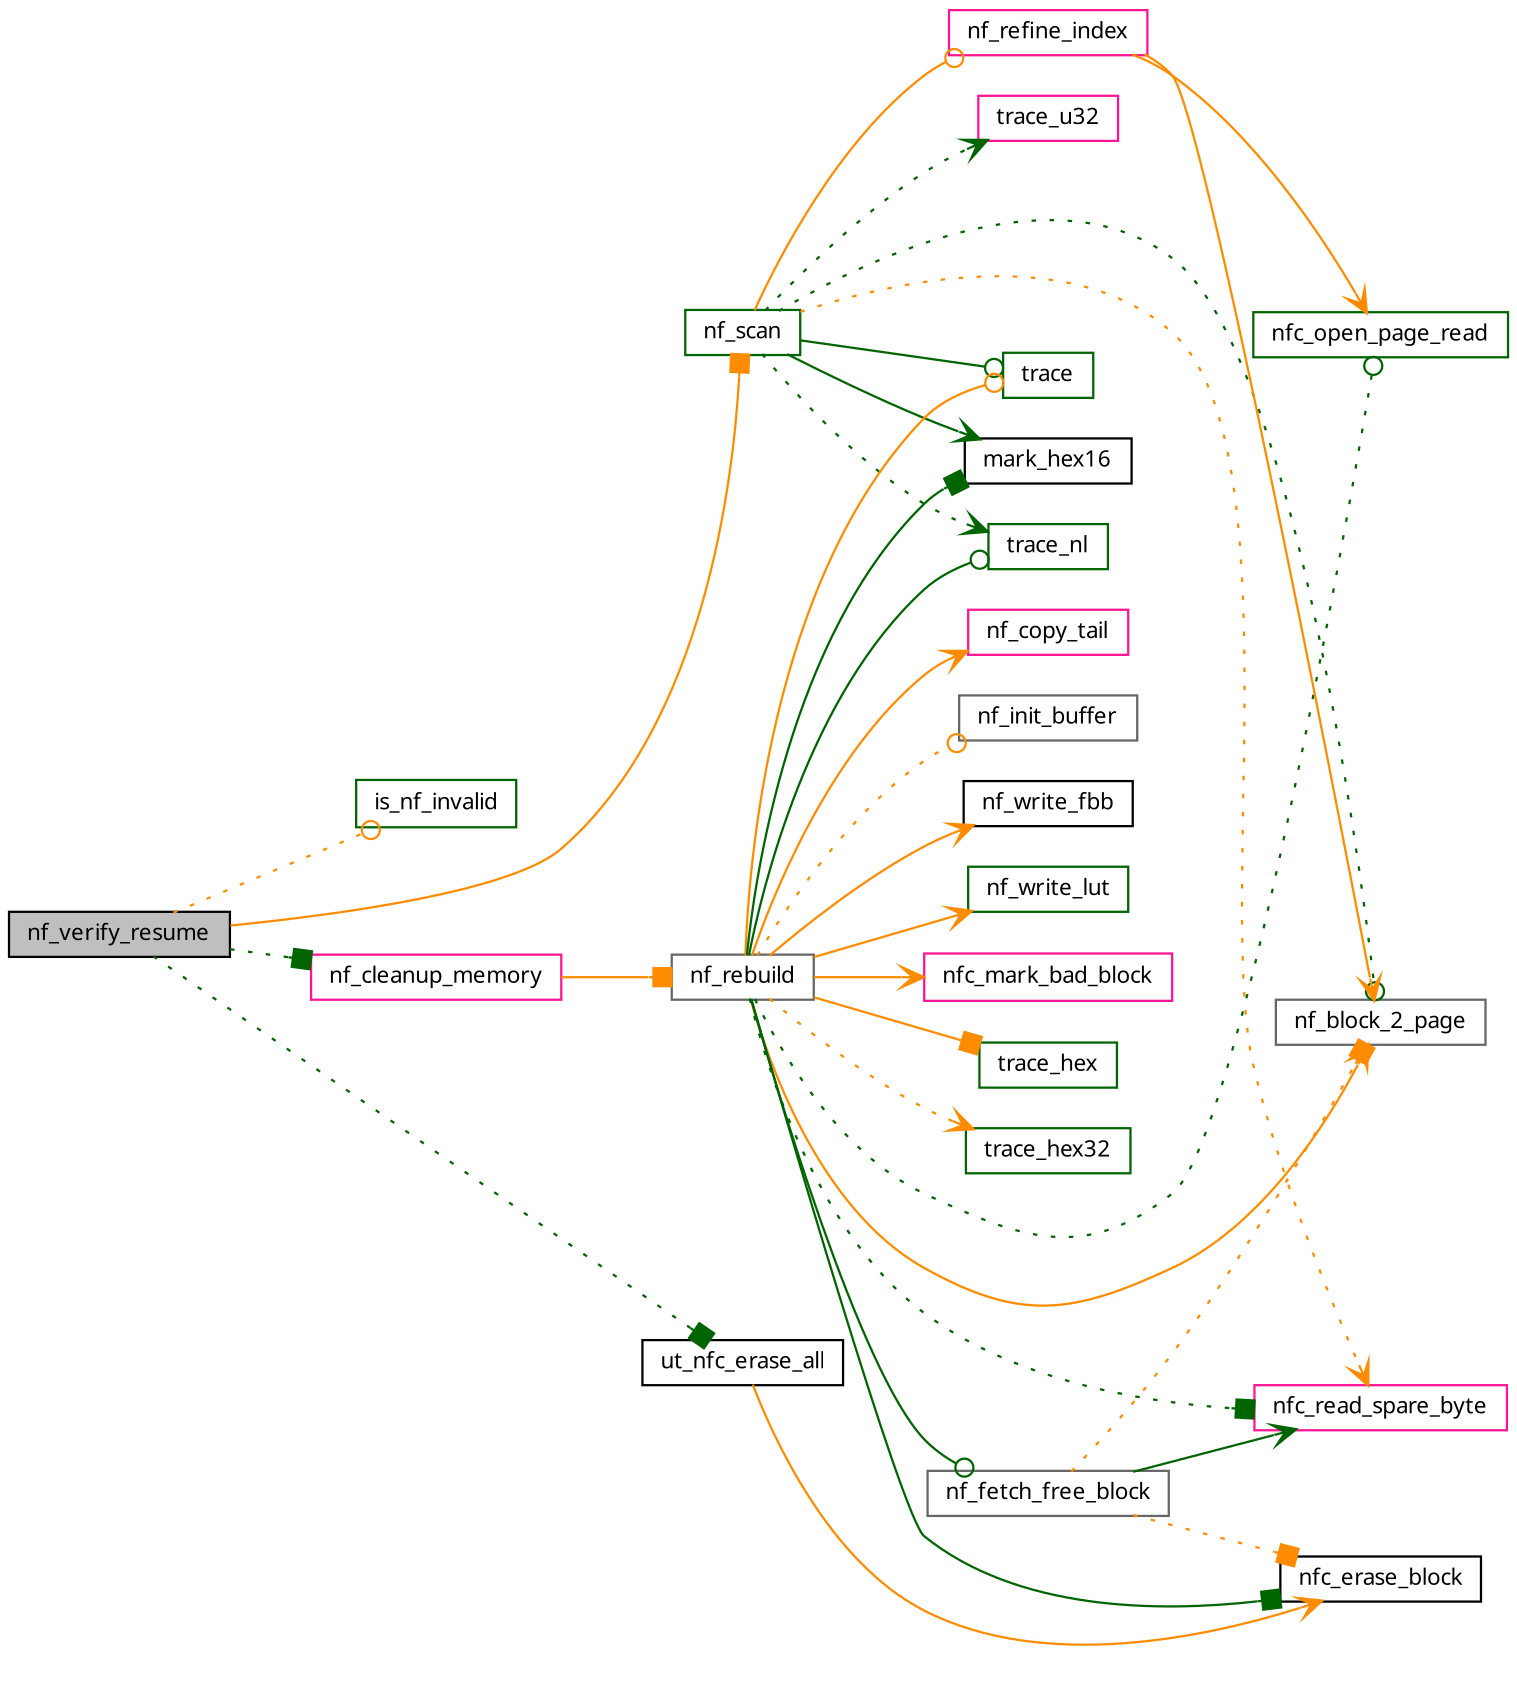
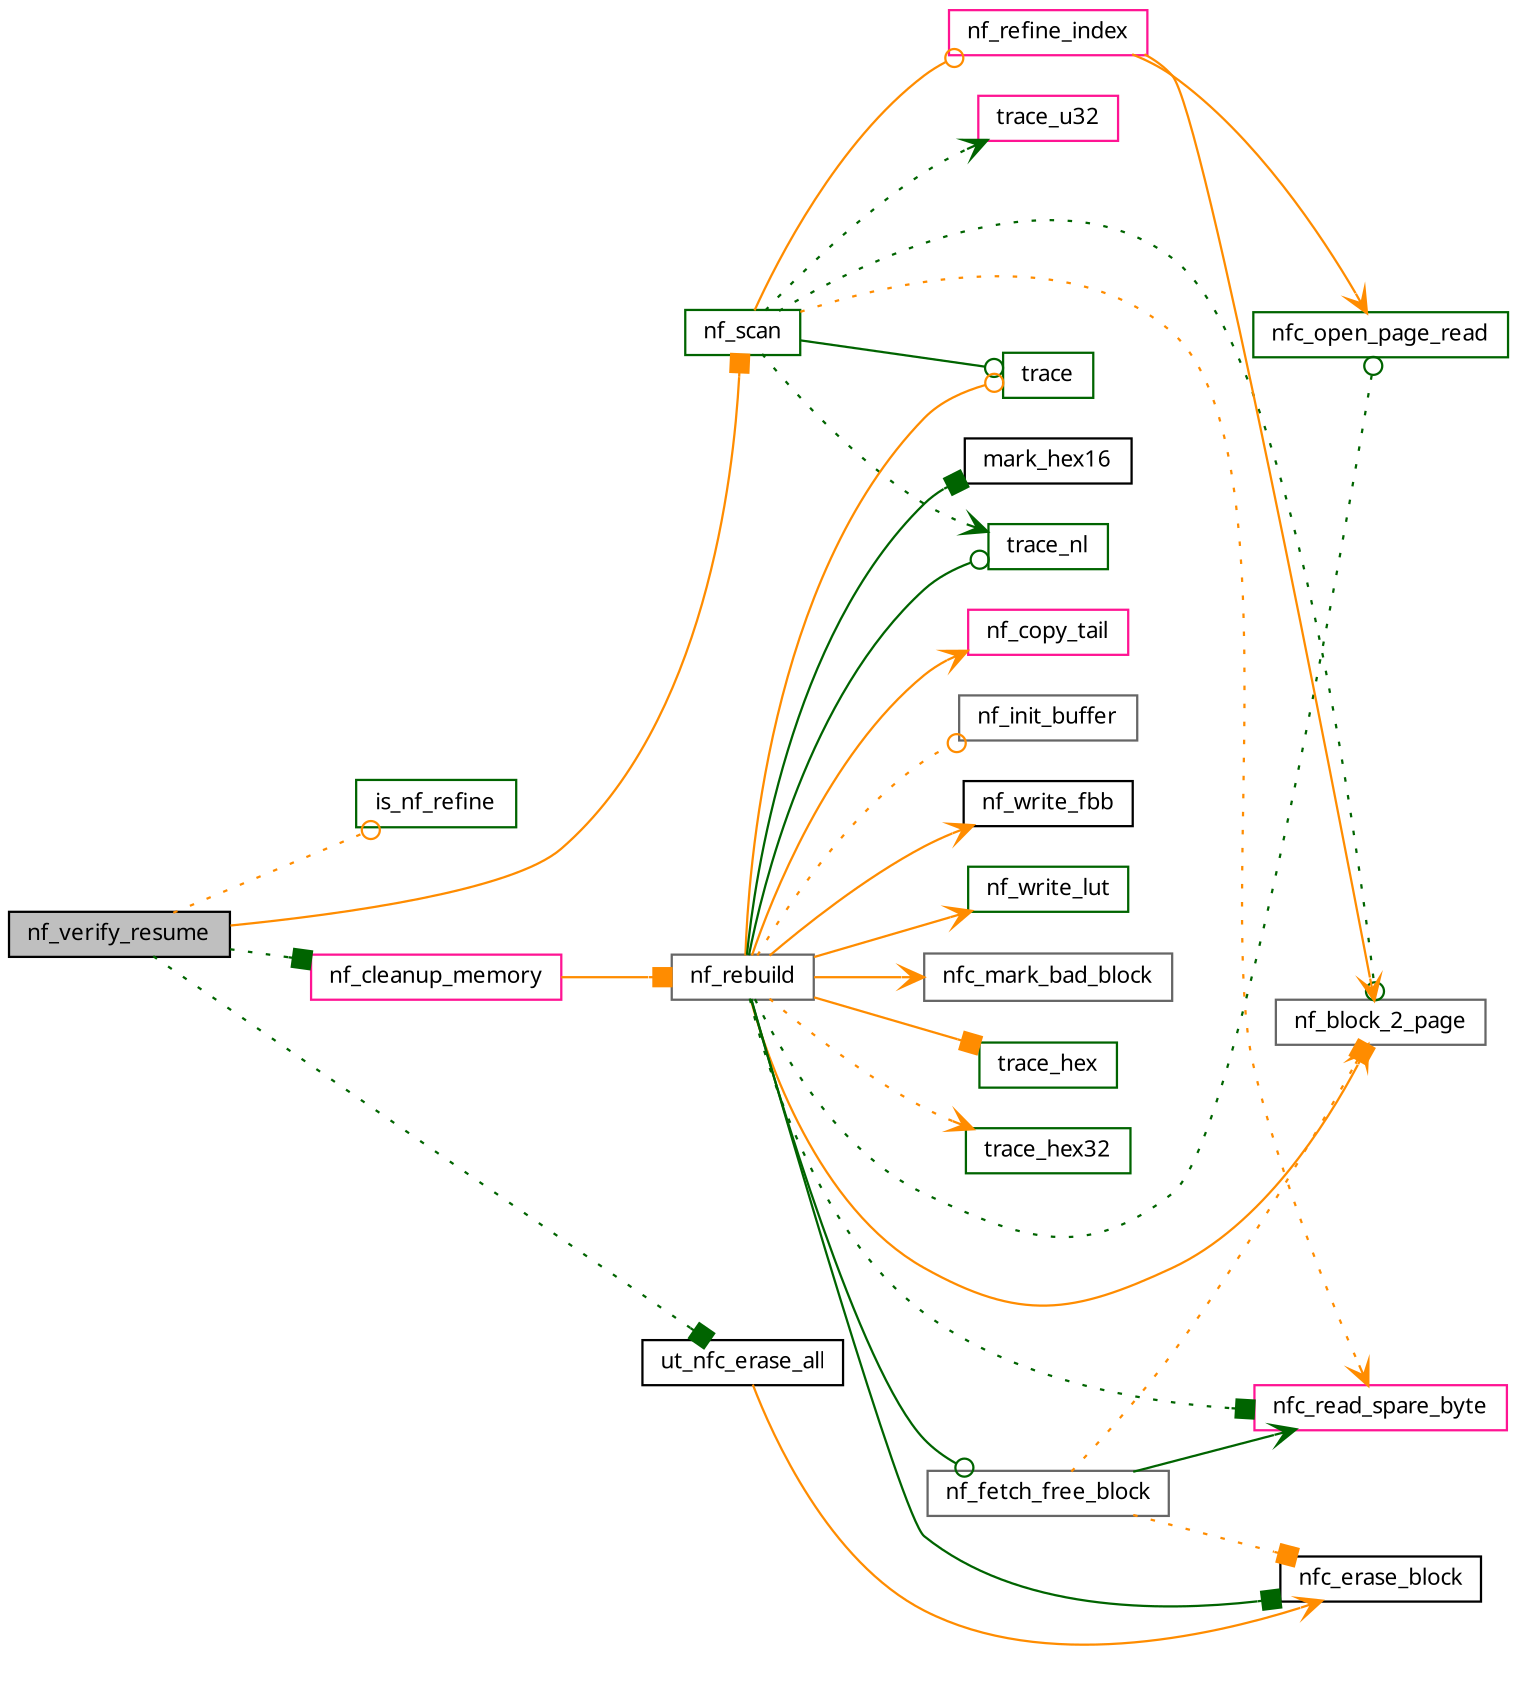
edge "nf_scan" -> "mark_hex16": removed
node "is_nf_invalid": label "is_nf_invalid" -> "is_nf_refine"
node "nfc_mark_bad_block": color deeppink -> gray40
